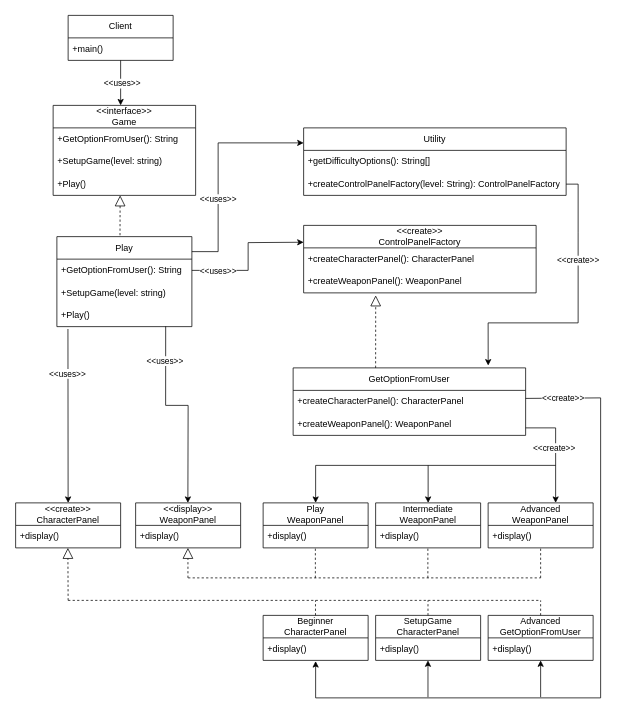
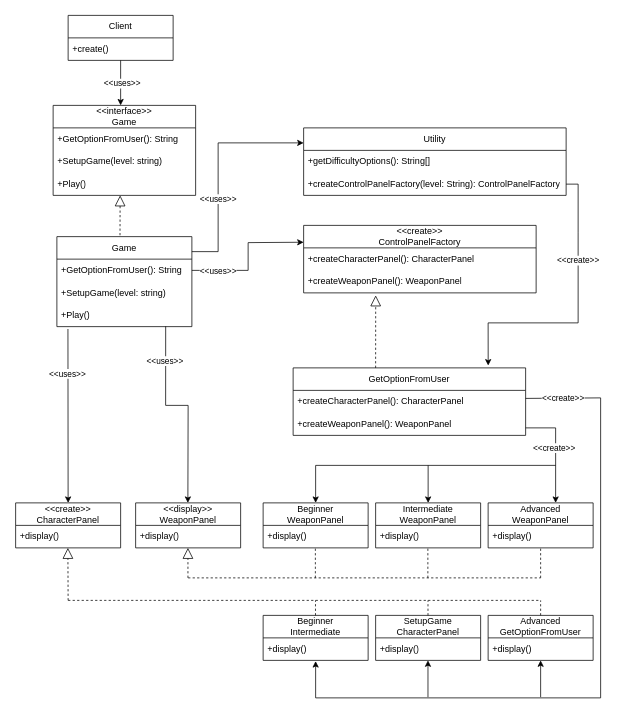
node "+main()": label "+main()" -> "+create()"
node "Play": label "Play" -> "Game"
node "Play WeaponPanel": label "Play WeaponPanel" -> "Beginner WeaponPanel"
node "Beginner CharacterPanel": label "Beginner CharacterPanel" -> "Beginner Intermediate"
